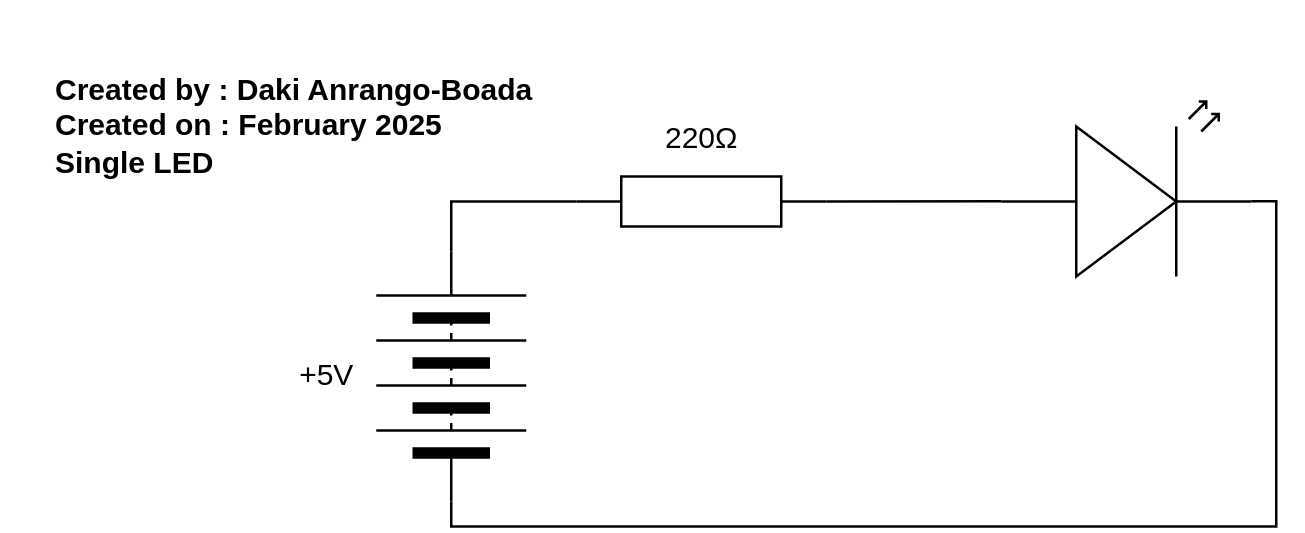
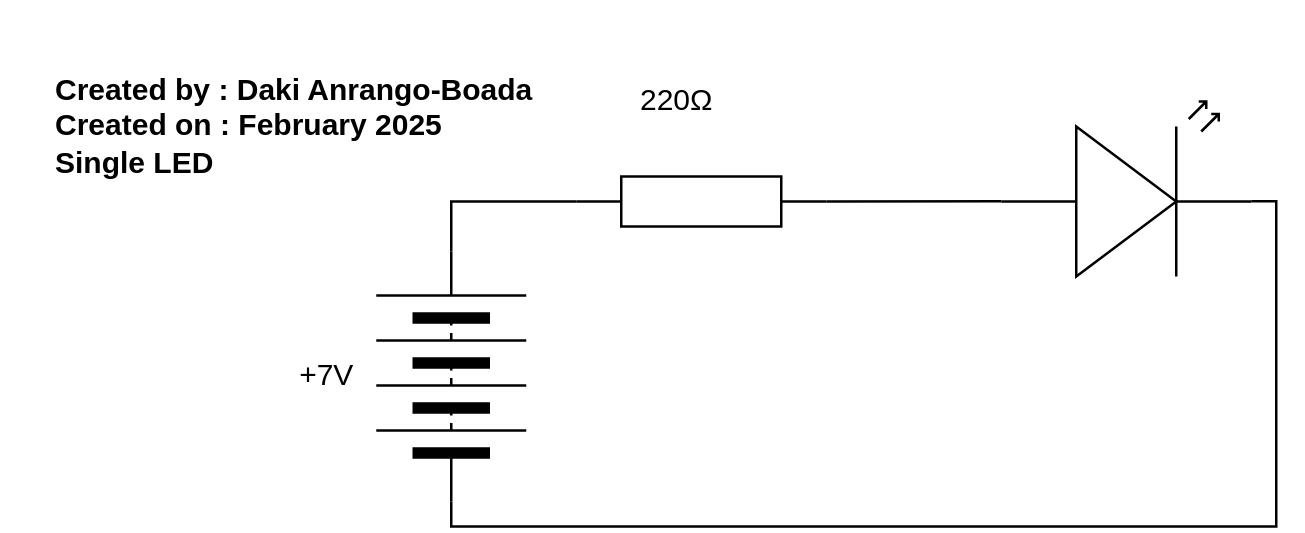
node "220Ω": moved (701, 139) -> (676, 101)
node "+5V": label "+5V" -> "+7V"
